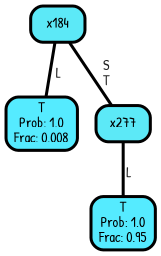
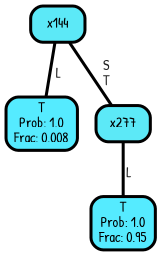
node "x184": label "x184" -> "x144"
